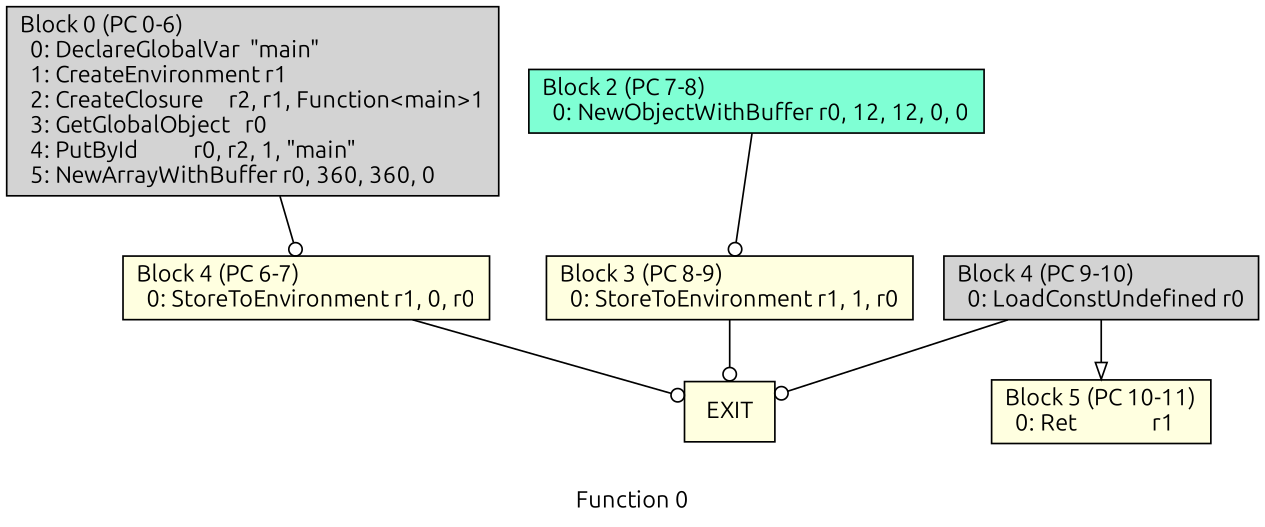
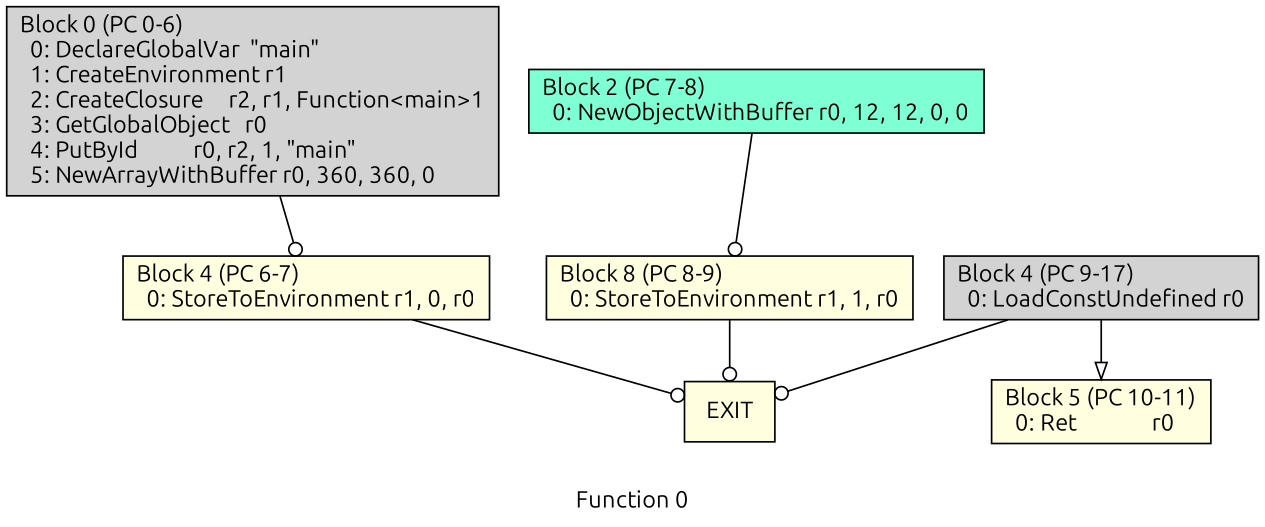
node "Block 3 (PC 8-9) 0: StoreToEnvironment r1, 1, r0": label "Block 3 (PC 8-9) 0: StoreToEnvironment r1, 1, r0" -> "Block 8 (PC 8-9) 0: StoreToEnvironment r1, 1, r0"
node "Block 4 (PC 9-10) 0: LoadConstUndefined r0": label "Block 4 (PC 9-10) 0: LoadConstUndefined r0" -> "Block 4 (PC 9-17) 0: LoadConstUndefined r0"
node "Block 5 (PC 10-11) 0: Ret               r1": label "Block 5 (PC 10-11) 0: Ret               r1" -> "Block 5 (PC 10-11) 0: Ret               r0"
